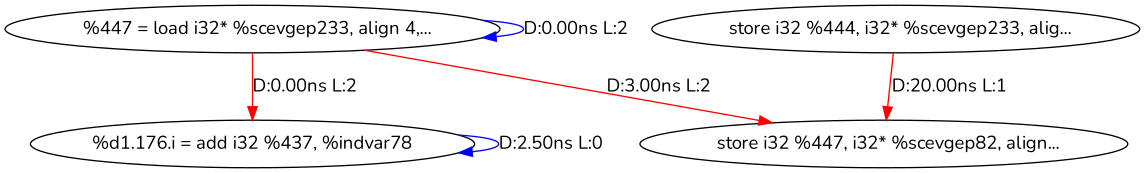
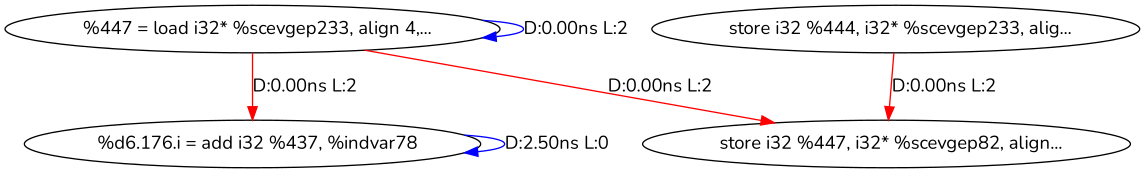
edge "%447 = load i32* %scevgep233, align 4,..." -> "store i32 %447, i32* %scevgep82, align...": label "D:3.00ns L:2" -> "D:0.00ns L:2"
edge "store i32 %444, i32* %scevgep233, alig..." -> "store i32 %447, i32* %scevgep82, align...": label "D:20.00ns L:1" -> "D:0.00ns L:2"
node "%d1.176.i = add i32 %437, %indvar78": label "%d1.176.i = add i32 %437, %indvar78" -> "%d6.176.i = add i32 %437, %indvar78"
